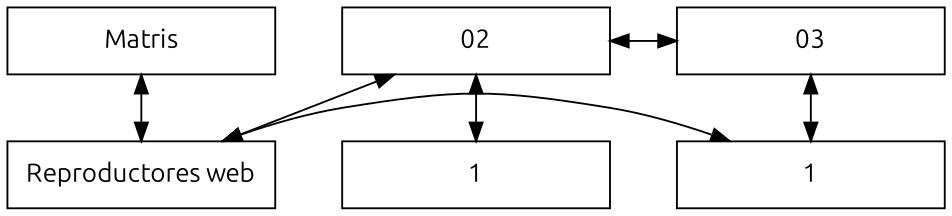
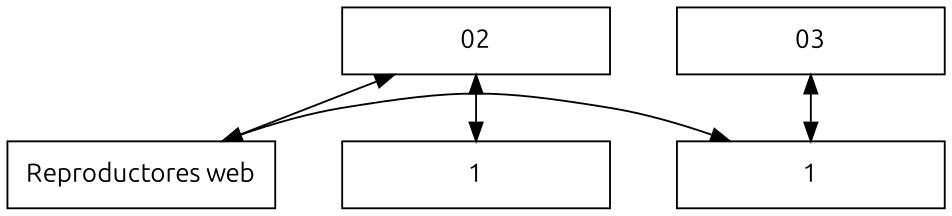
node "Matris": removed
edge "02" -- "03": removed
